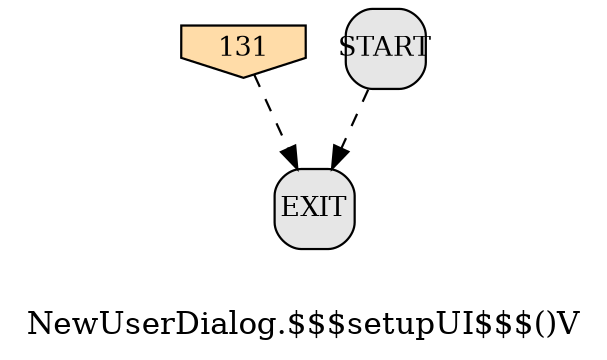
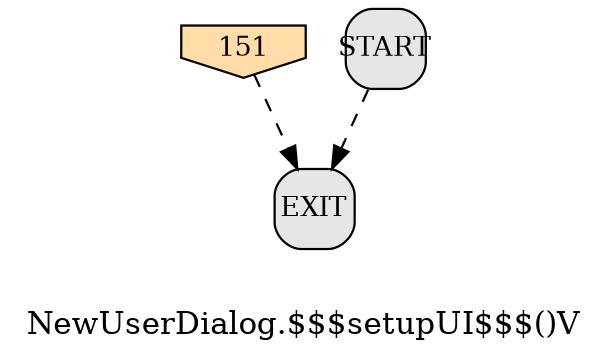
node "131": label "131" -> "151"
